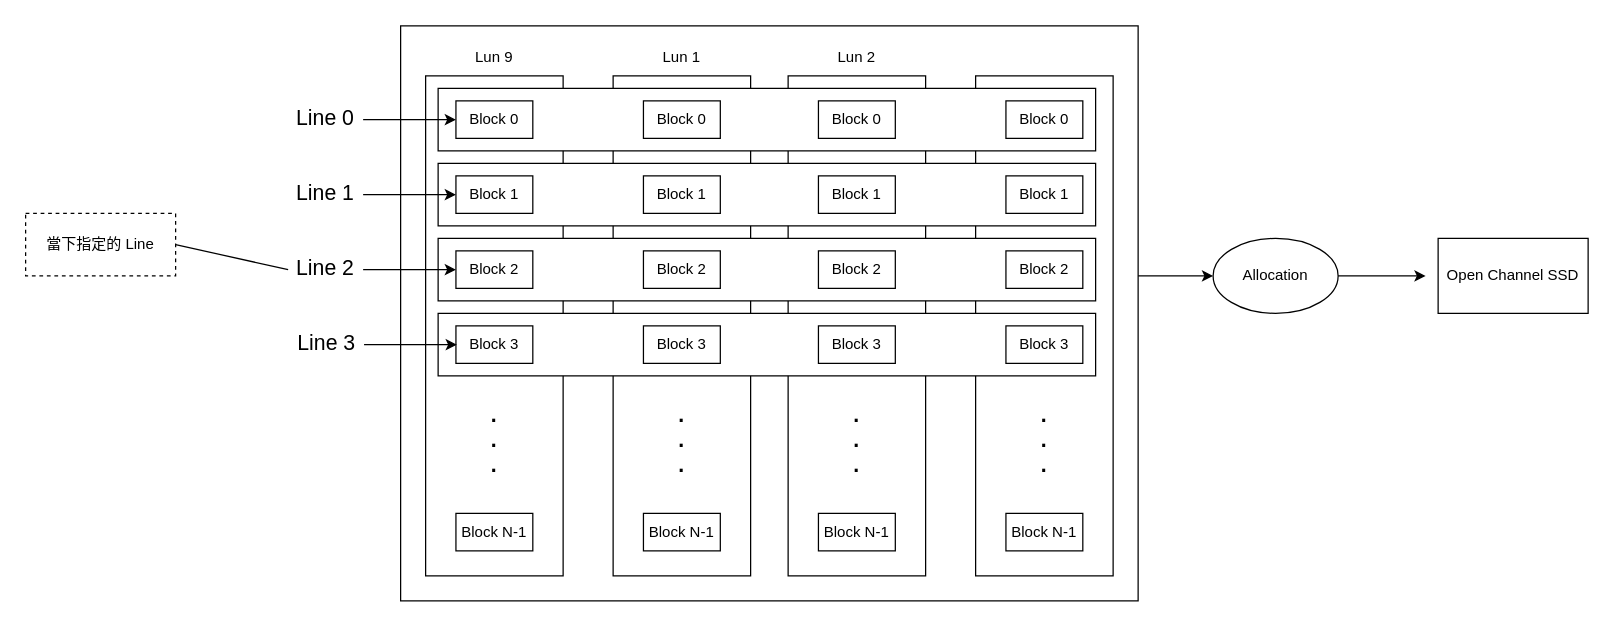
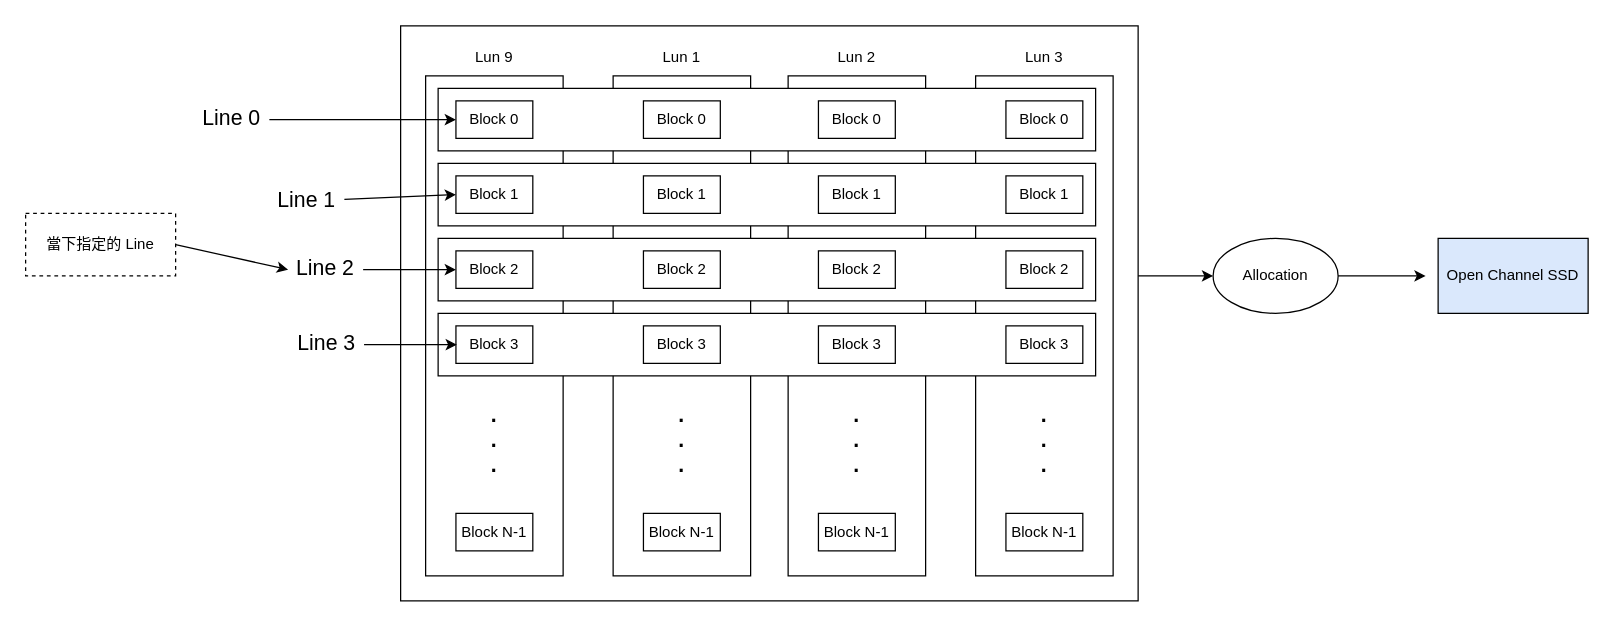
node "Lun 3": added
node "Line 0": moved (326, 119) -> (232, 119)
node "Line 1": moved (326, 194) -> (307, 201)
edge "當下指定的 Line" -- "Line 2": arrowhead none -> classic
node "Open Channel SSD": fillcolor #ffffff -> #dae8fc
